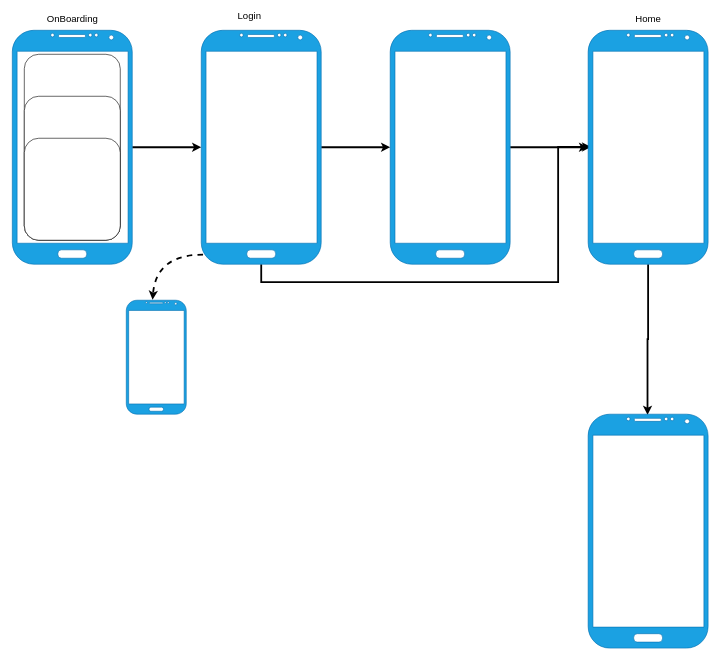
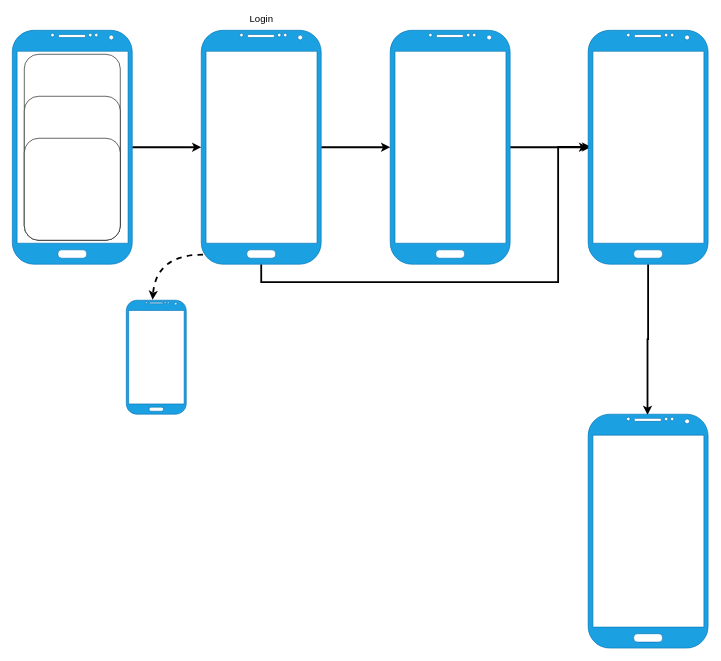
node "Login": moved (249, 15) -> (261, 18)
node "OnBoarding": removed
node "Home": removed
